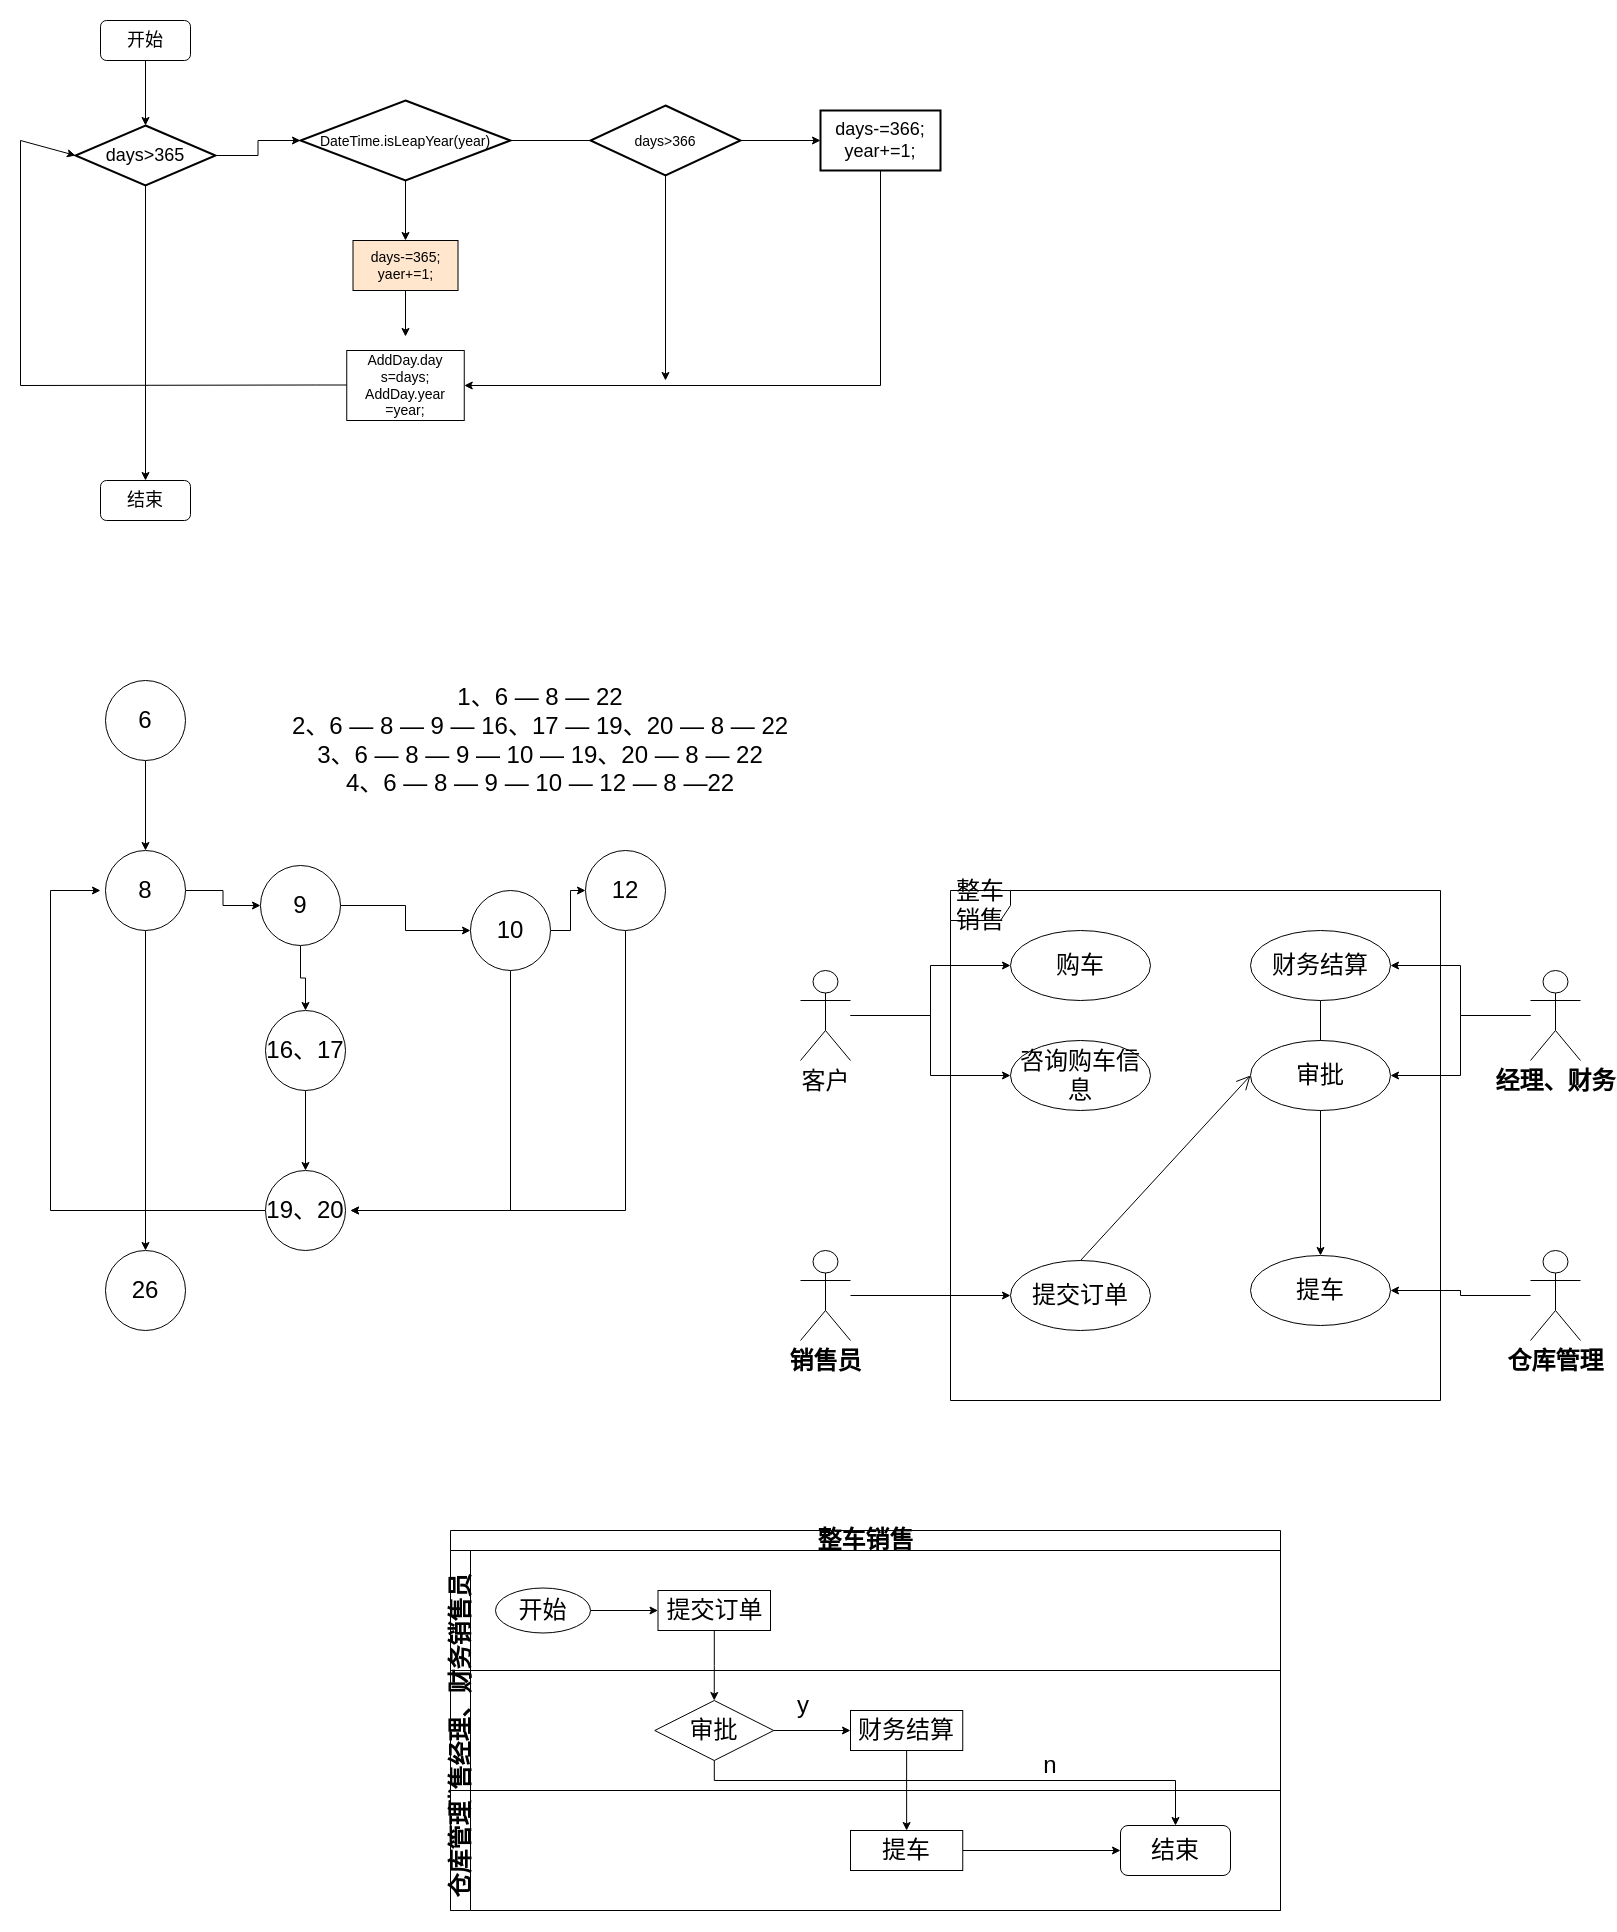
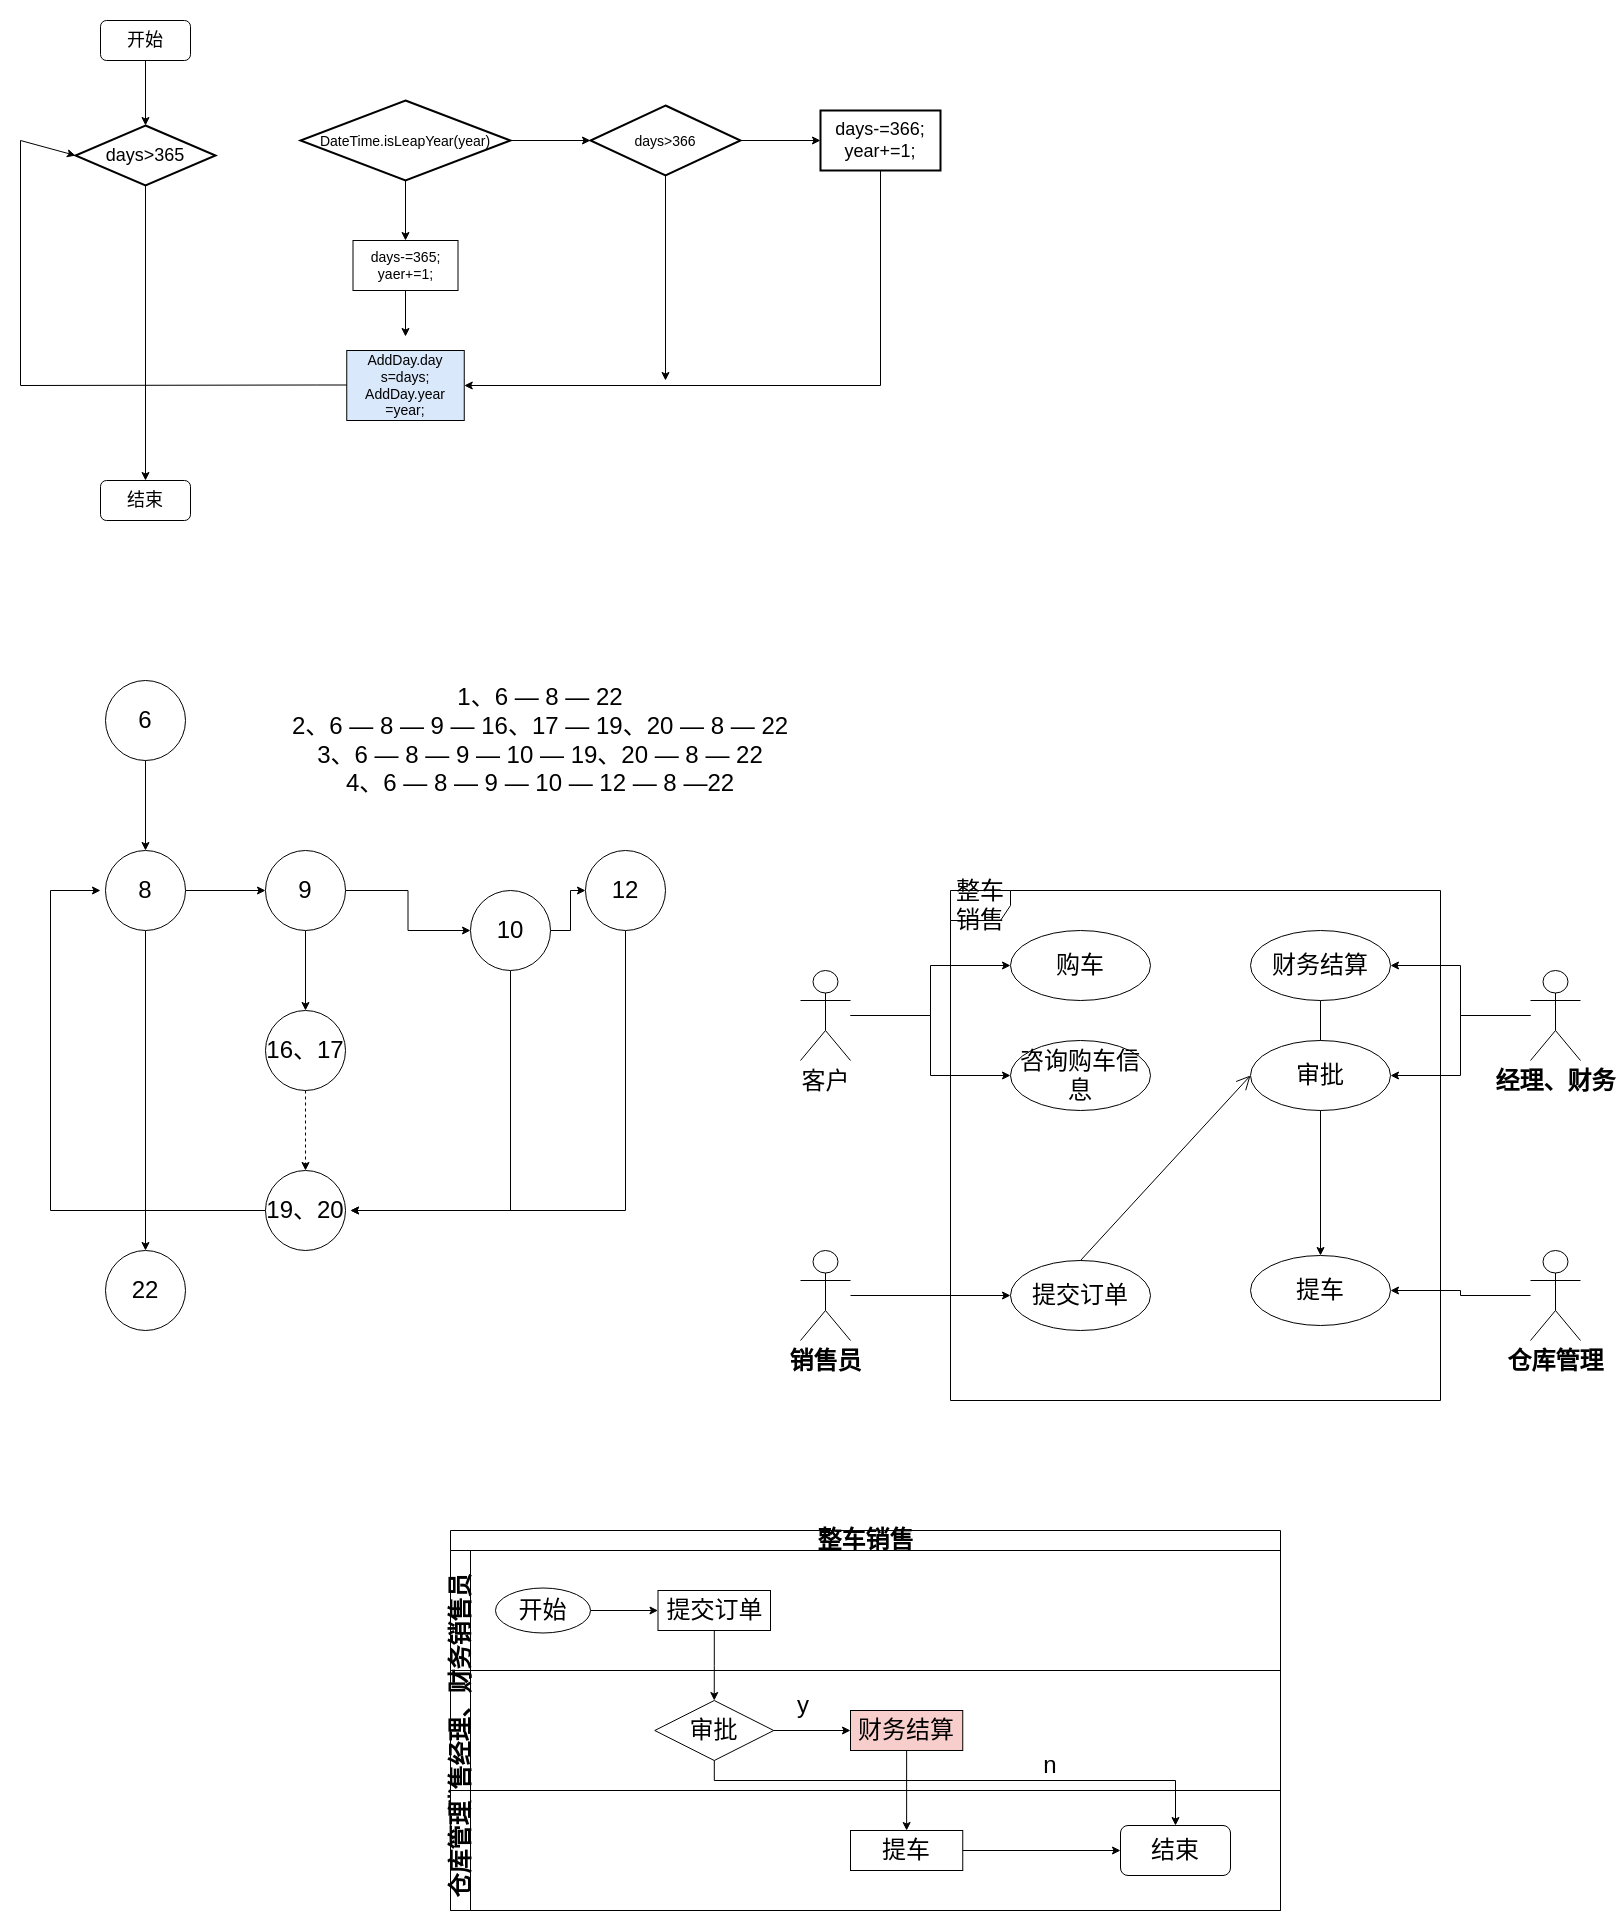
edge "DateTime.isLeapYear(year)" -- "days>366": arrowhead none -> classic
edge "days>365" -> "DateTime.isLeapYear(year)": removed
node "days-=365; yaer+=1;": fillcolor #ffe6cc -> #ffffff
node "AddDay.day s=days; AddDay.year =year;": fillcolor #ffffff -> #dae8fc
node "9": moved (301, 906) -> (306, 891)
edge "16、17" -> "19、20": style solid -> dashed
node "26": label "26" -> "22"
node "财务结算": fillcolor #ffffff -> #f8cecc
